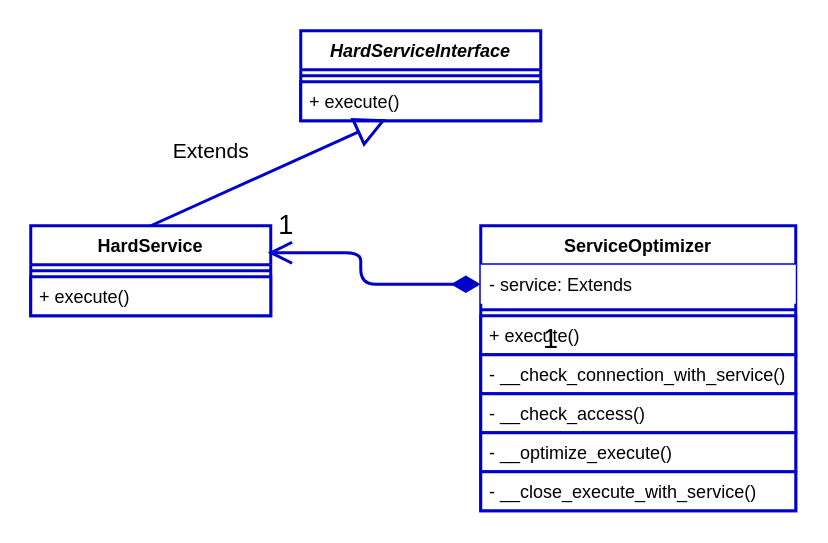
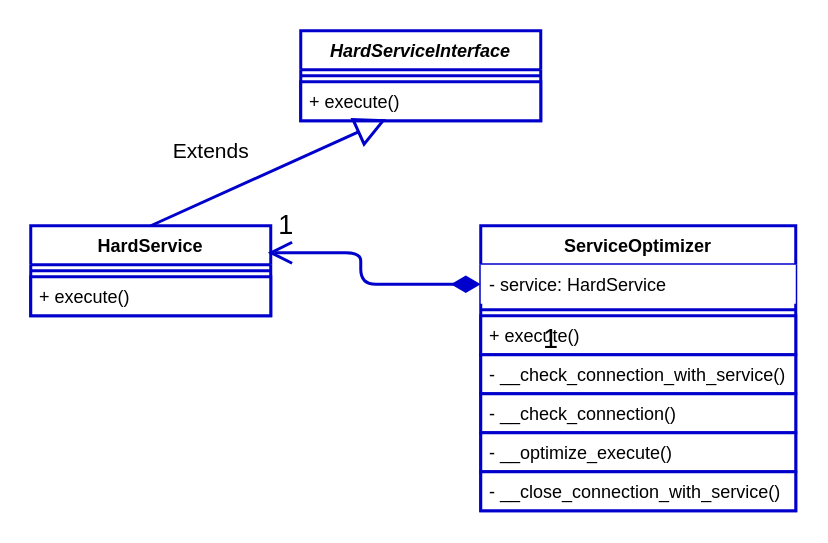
node "- service: Extends": label "- service: Extends" -> "- service: HardService"
node "- __check_access()": label "- __check_access()" -> "- __check_connection()"
node "- __close_execute_with_service()": label "- __close_execute_with_service()" -> "- __close_connection_with_service()"
